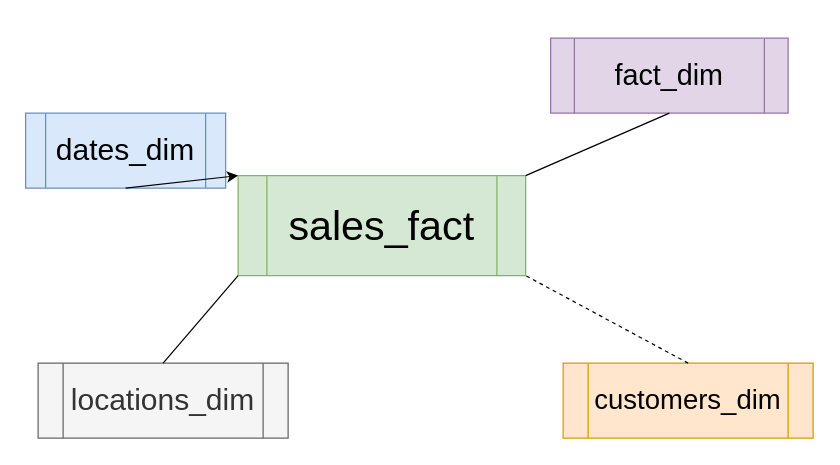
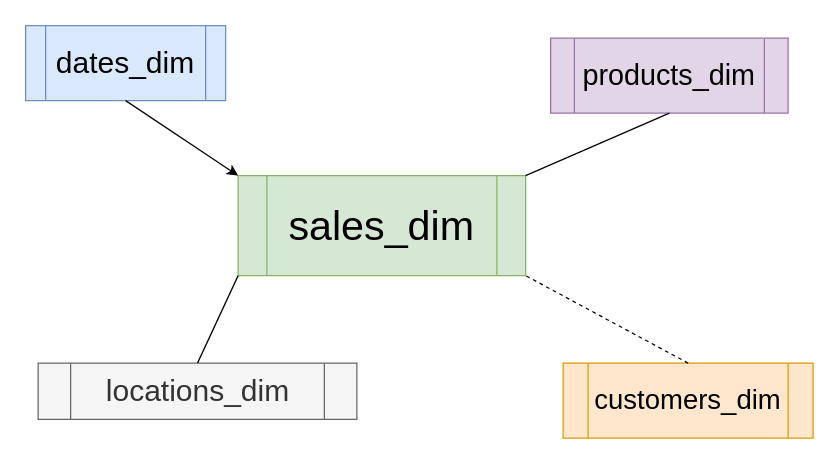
node "fact_dim": label "fact_dim" -> "products_dim"
node "dates_dim": moved (126, 151) -> (126, 63)
node "sales_fact": label "sales_fact" -> "sales_dim"
node "locations_dim": size 250x75 -> 319x56
